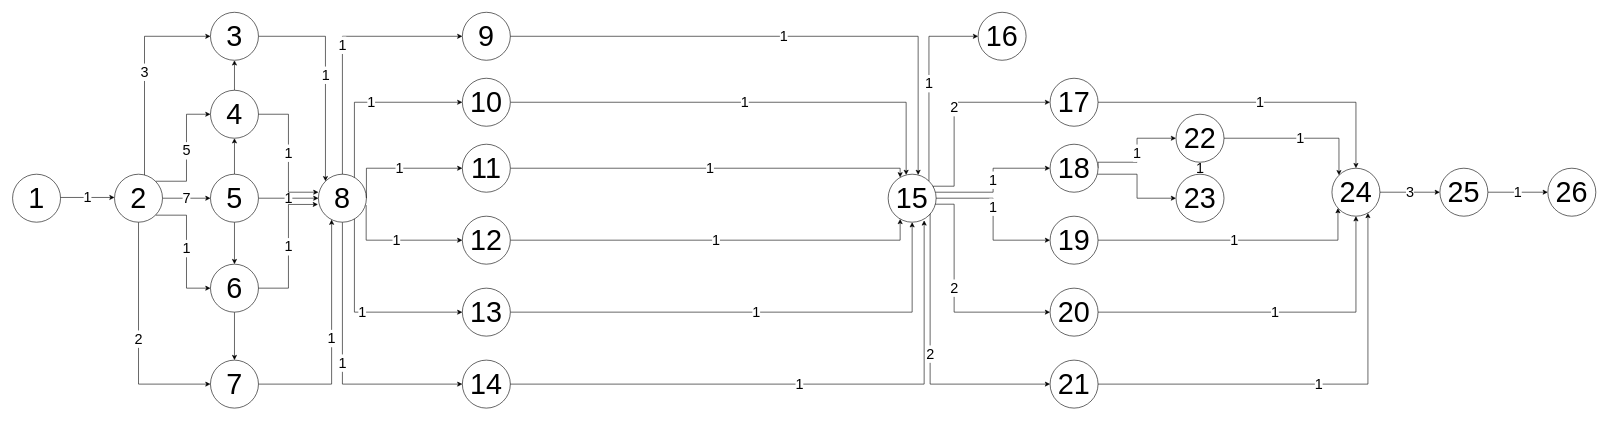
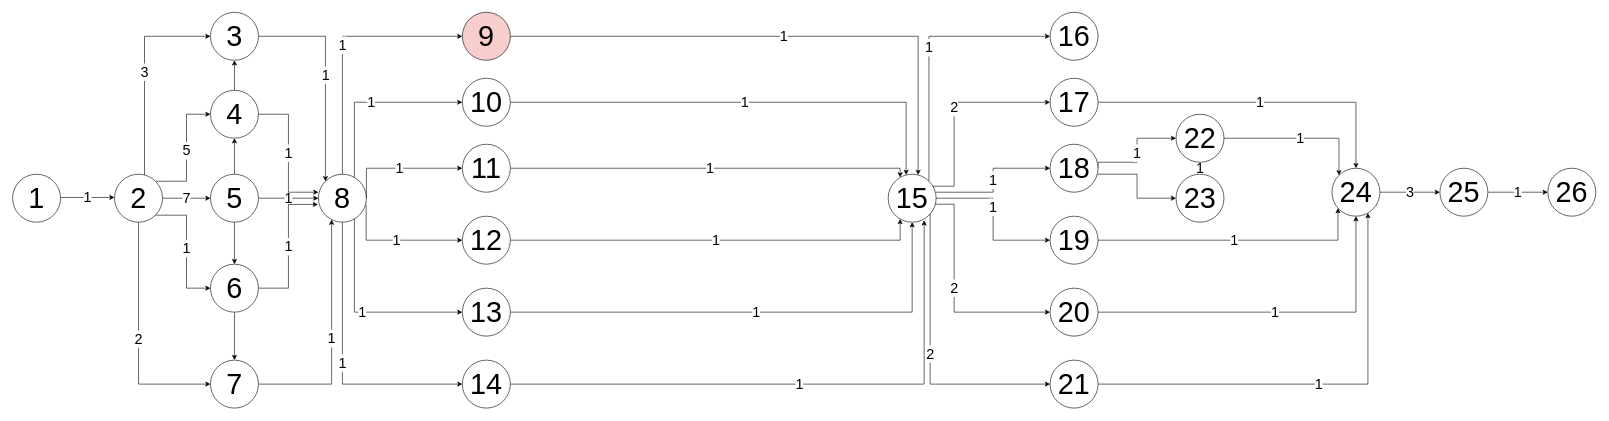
node "9": fillcolor #ffffff -> #f8cecc
node "16": moved (1002, 36) -> (1074, 36)
